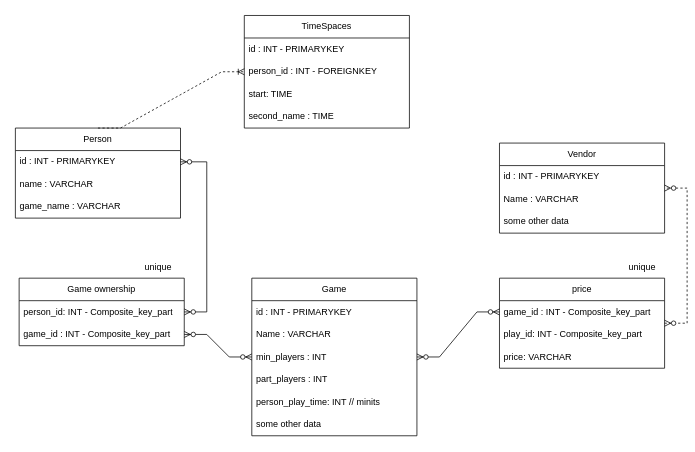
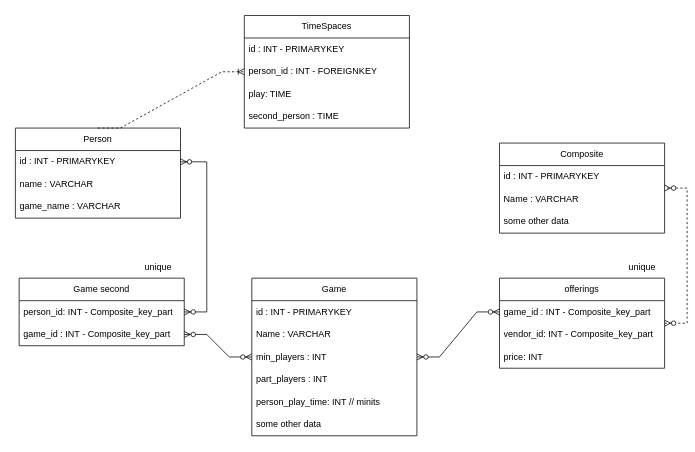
node "start: TIME": label "start: TIME" -> "play: TIME"
node "second_name : TIME": label "second_name : TIME" -> "second_person : TIME"
node "Vendor": label "Vendor" -> "Composite"
node "Game ownership": label "Game ownership" -> "Game second"
node "price": label "price" -> "offerings"
node "play_id: INT - Composite_key_part": label "play_id: INT - Composite_key_part" -> "vendor_id: INT - Composite_key_part"
node "price: VARCHAR": label "price: VARCHAR" -> "price: INT"
